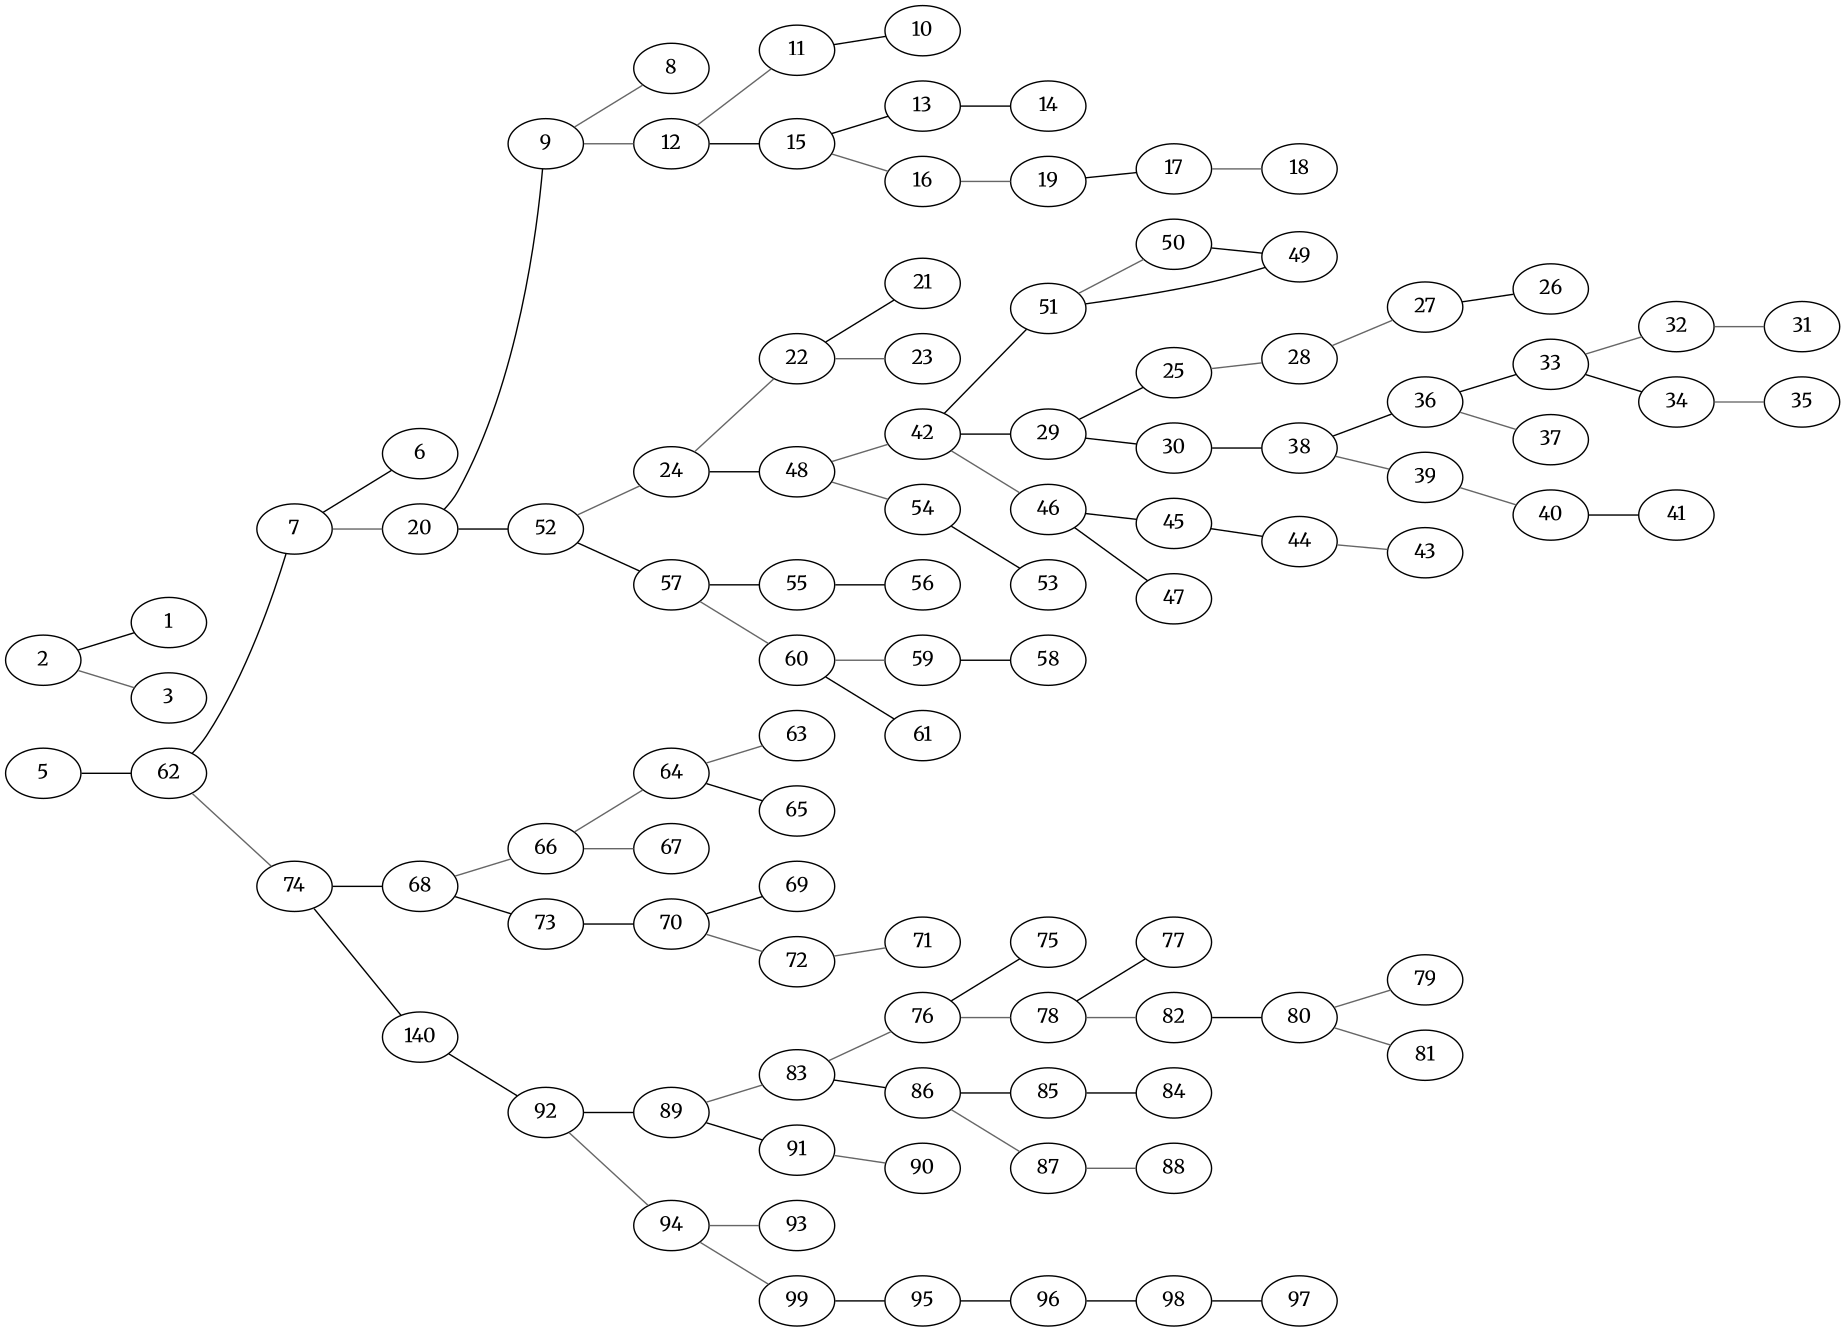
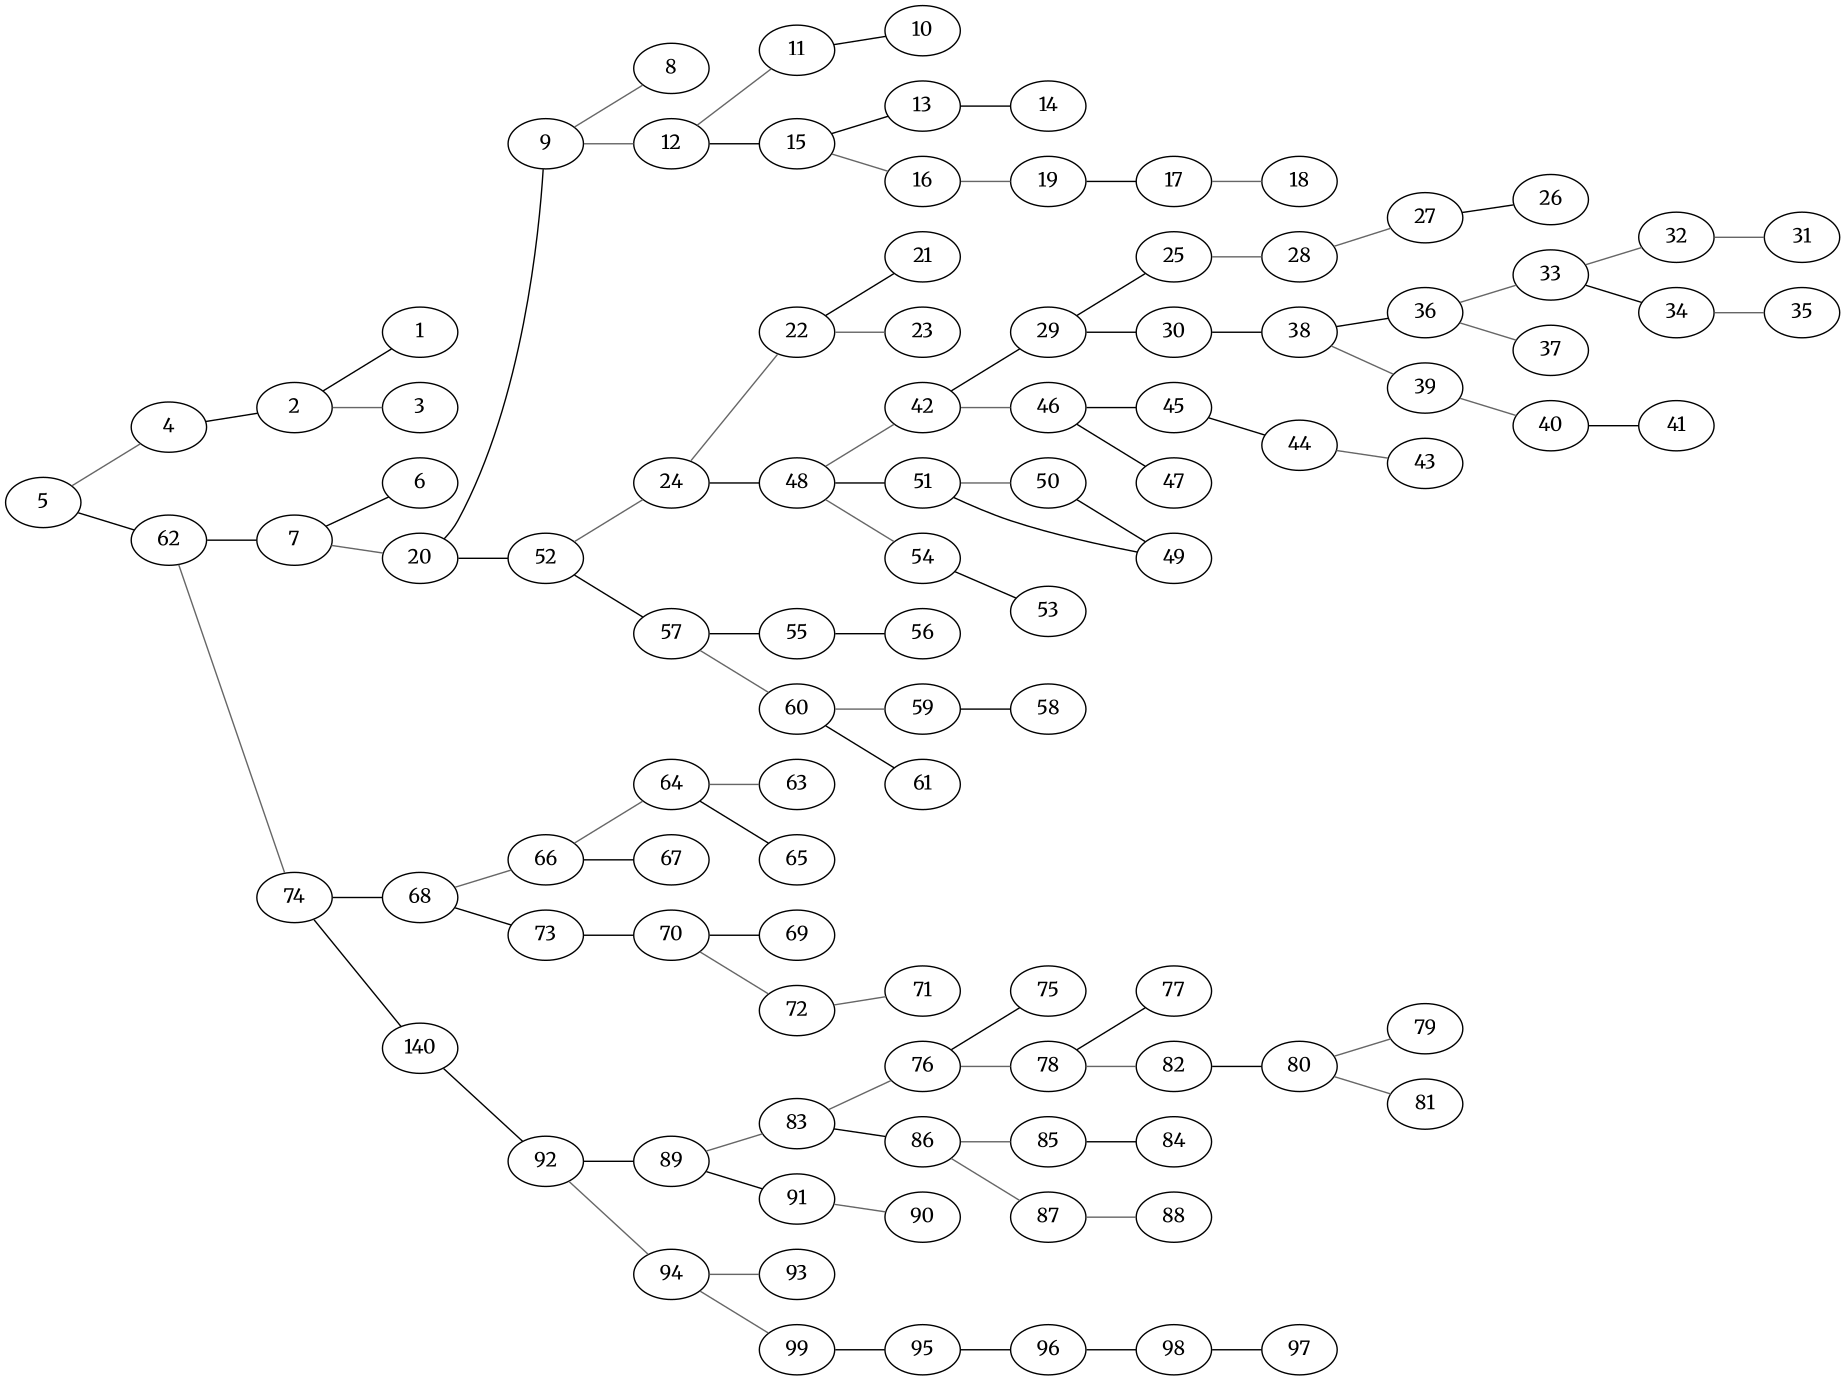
edge "51" -- "42": now "51" -- "48"
edge "33" -- "36": color black -> gray40
node "4": added
edge "66" -- "67": color gray40 -> black
edge "86" -- "85": color black -> gray40
